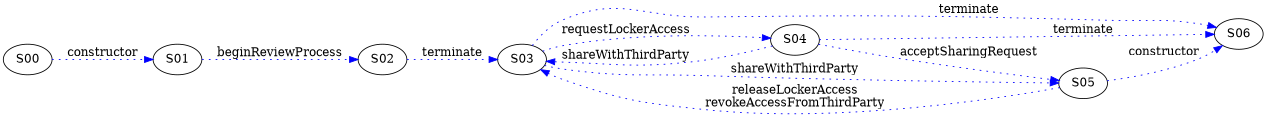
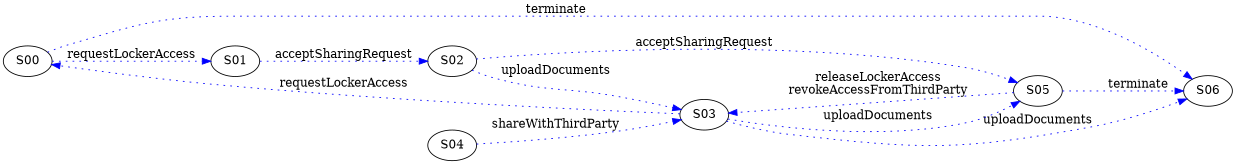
edge "S03" -> "S06": label "terminate" -> "uploadDocuments"
edge "S03" -> "S04": now "S03" -> "S00"
edge "S04" -> "S06": now "S00" -> "S06"
edge "S05" -> "S06": label "constructor" -> "terminate"
edge "S00" -> "S01": label "constructor" -> "requestLockerAccess"
edge "S01" -> "S02": label "beginReviewProcess" -> "acceptSharingRequest"
edge "S02" -> "S03": label "terminate" -> "uploadDocuments"
edge "S04" -> "S05": now "S02" -> "S05"
edge "S03" -> "S05": label "shareWithThirdParty" -> "uploadDocuments"
